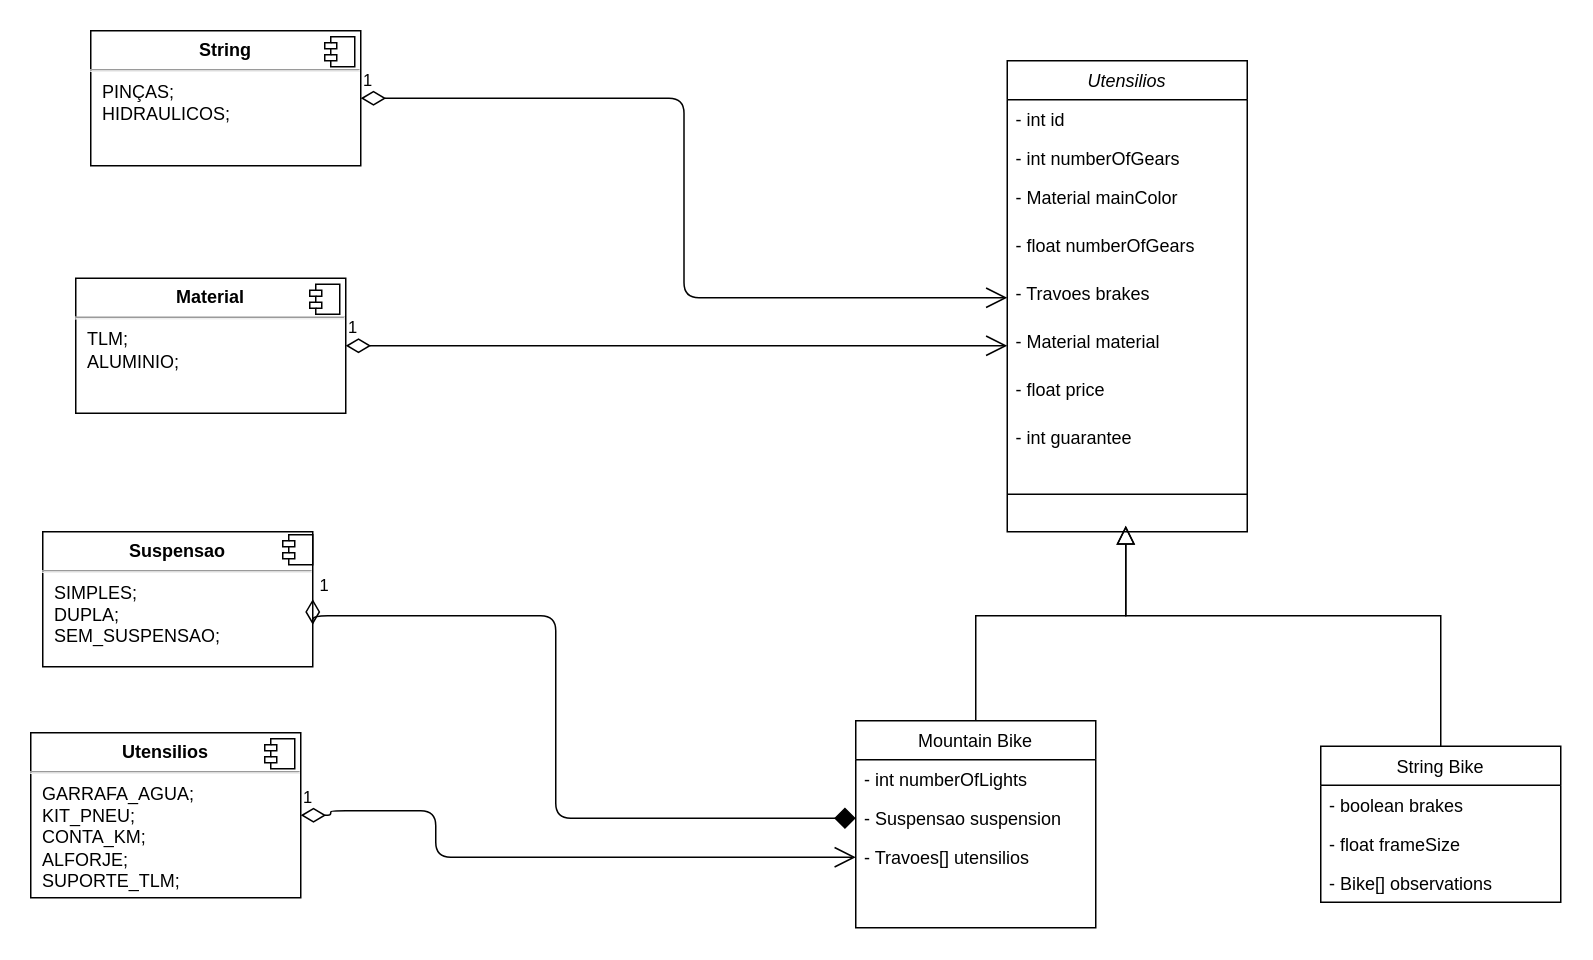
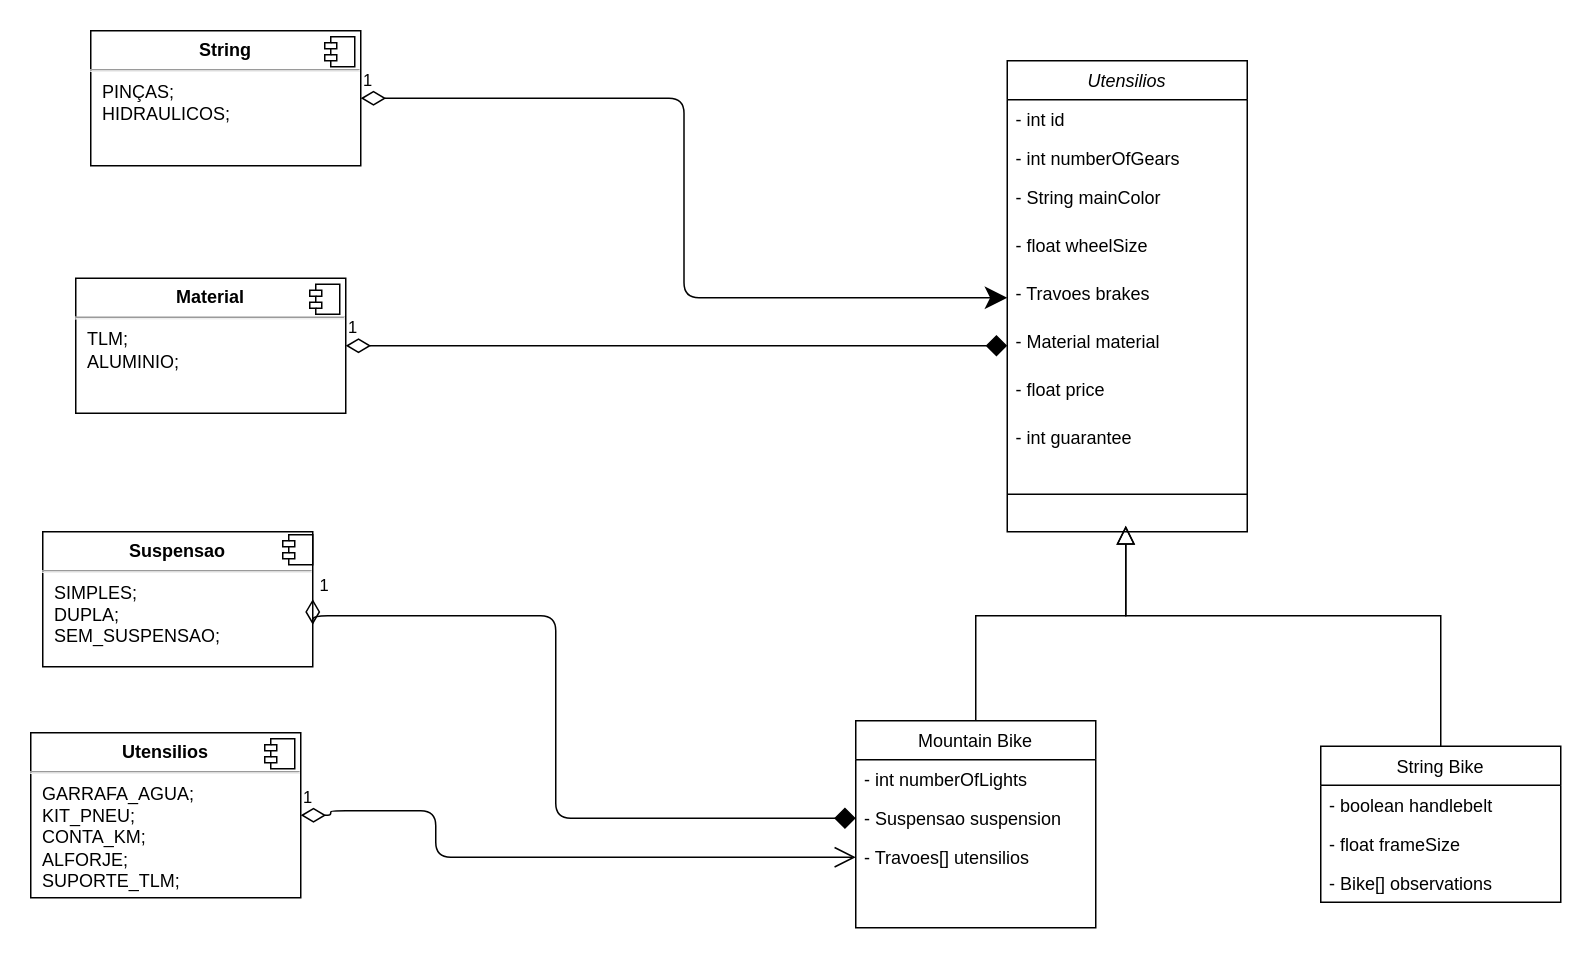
node "- Material mainColor": label "- Material mainColor" -> "- String mainColor"
node "- float numberOfGears": label "- float numberOfGears" -> "- float wheelSize"
edge "String PINÇAS; HIDRAULICOS;" -- "- Travoes brakes": arrowhead open -> classic
edge "Material TLM; ALUMINIO;" -- "- Material material": arrowhead open -> diamond
node "- boolean brakes": label "- boolean brakes" -> "- boolean handlebelt"
